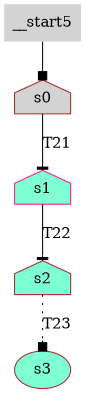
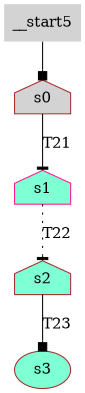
edge "s1" -> "s2": style solid -> dotted
edge "s2" -> "s3": style dotted -> solid
